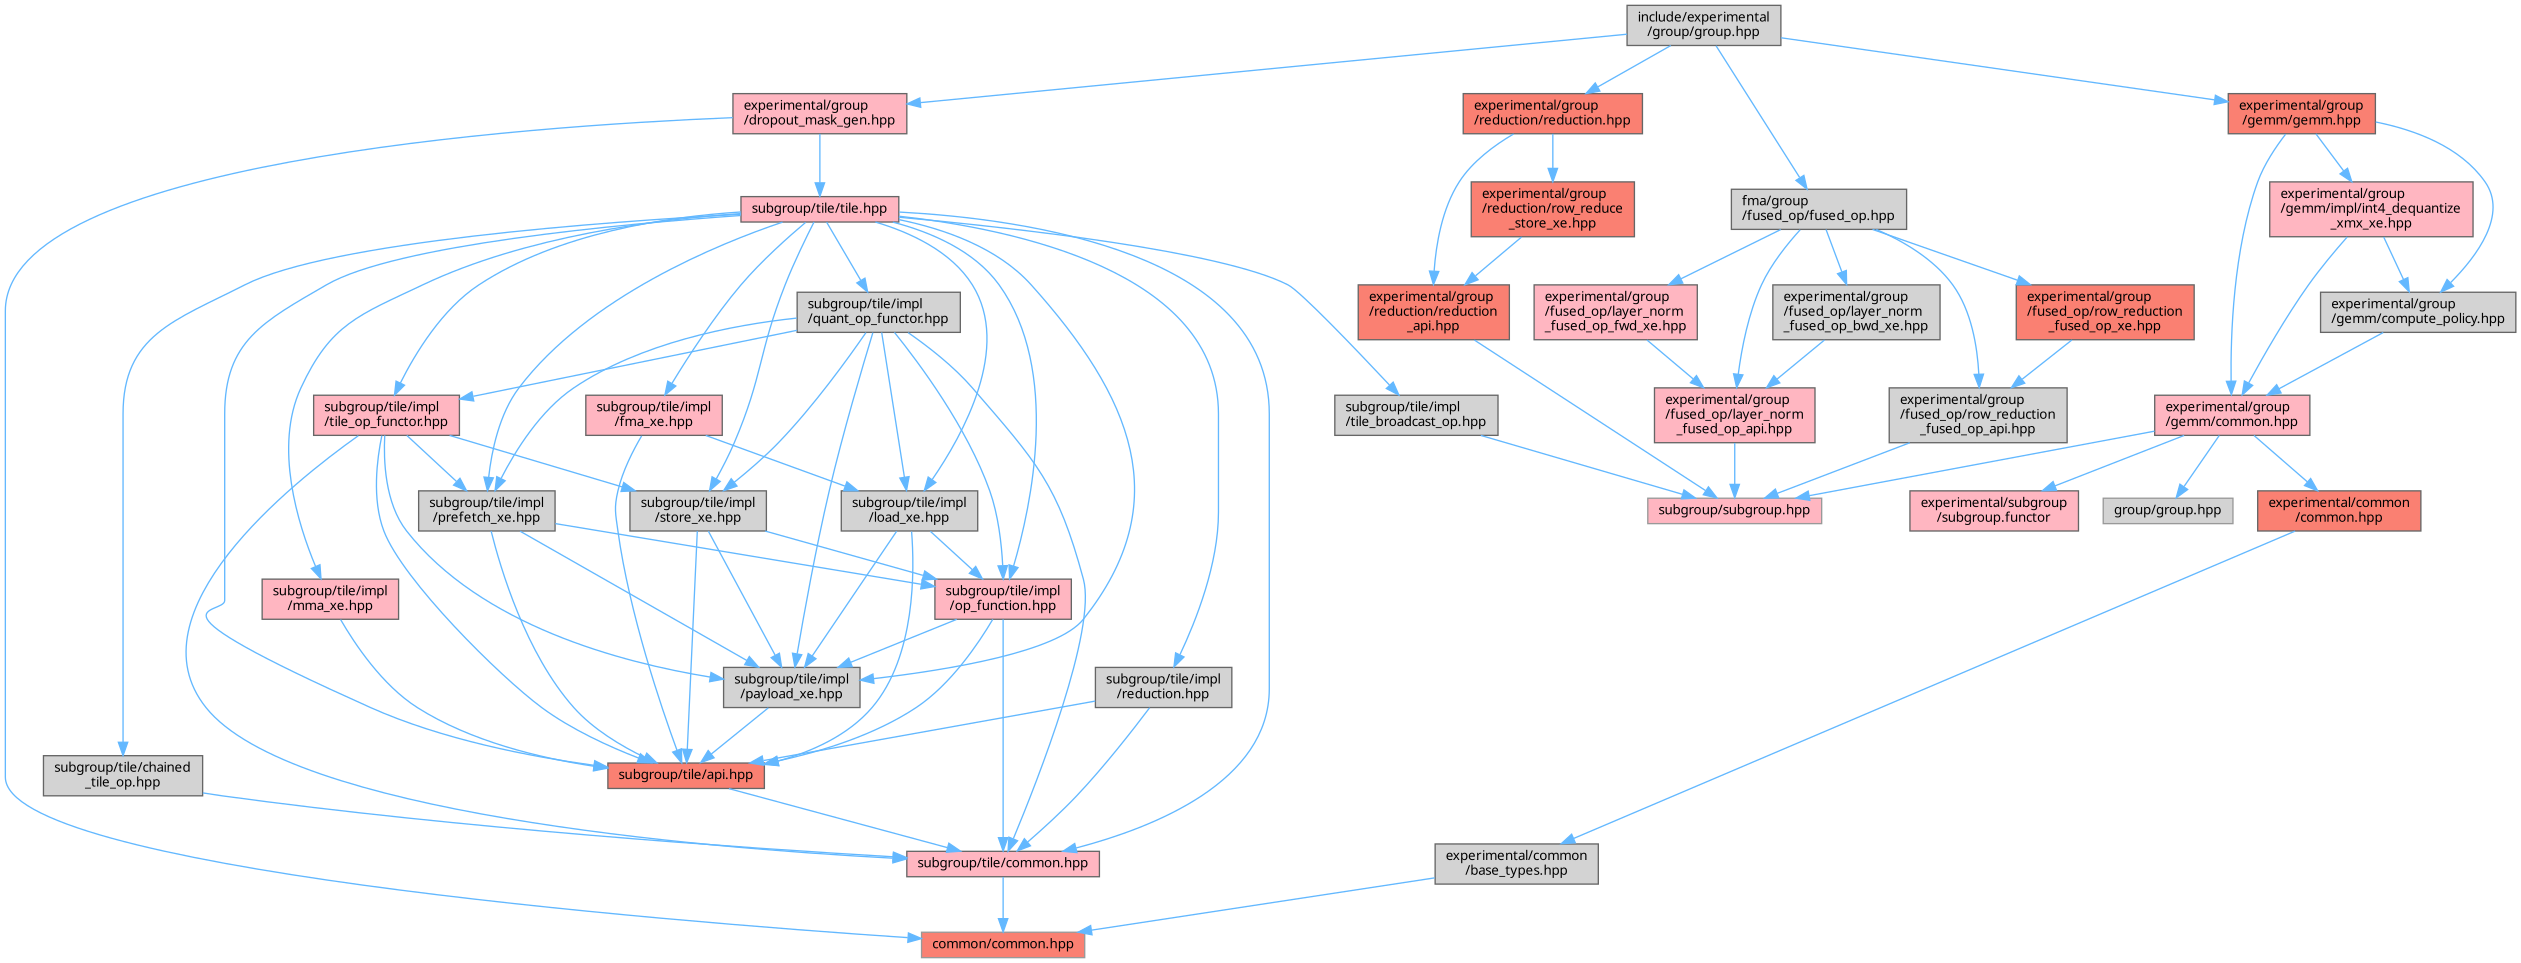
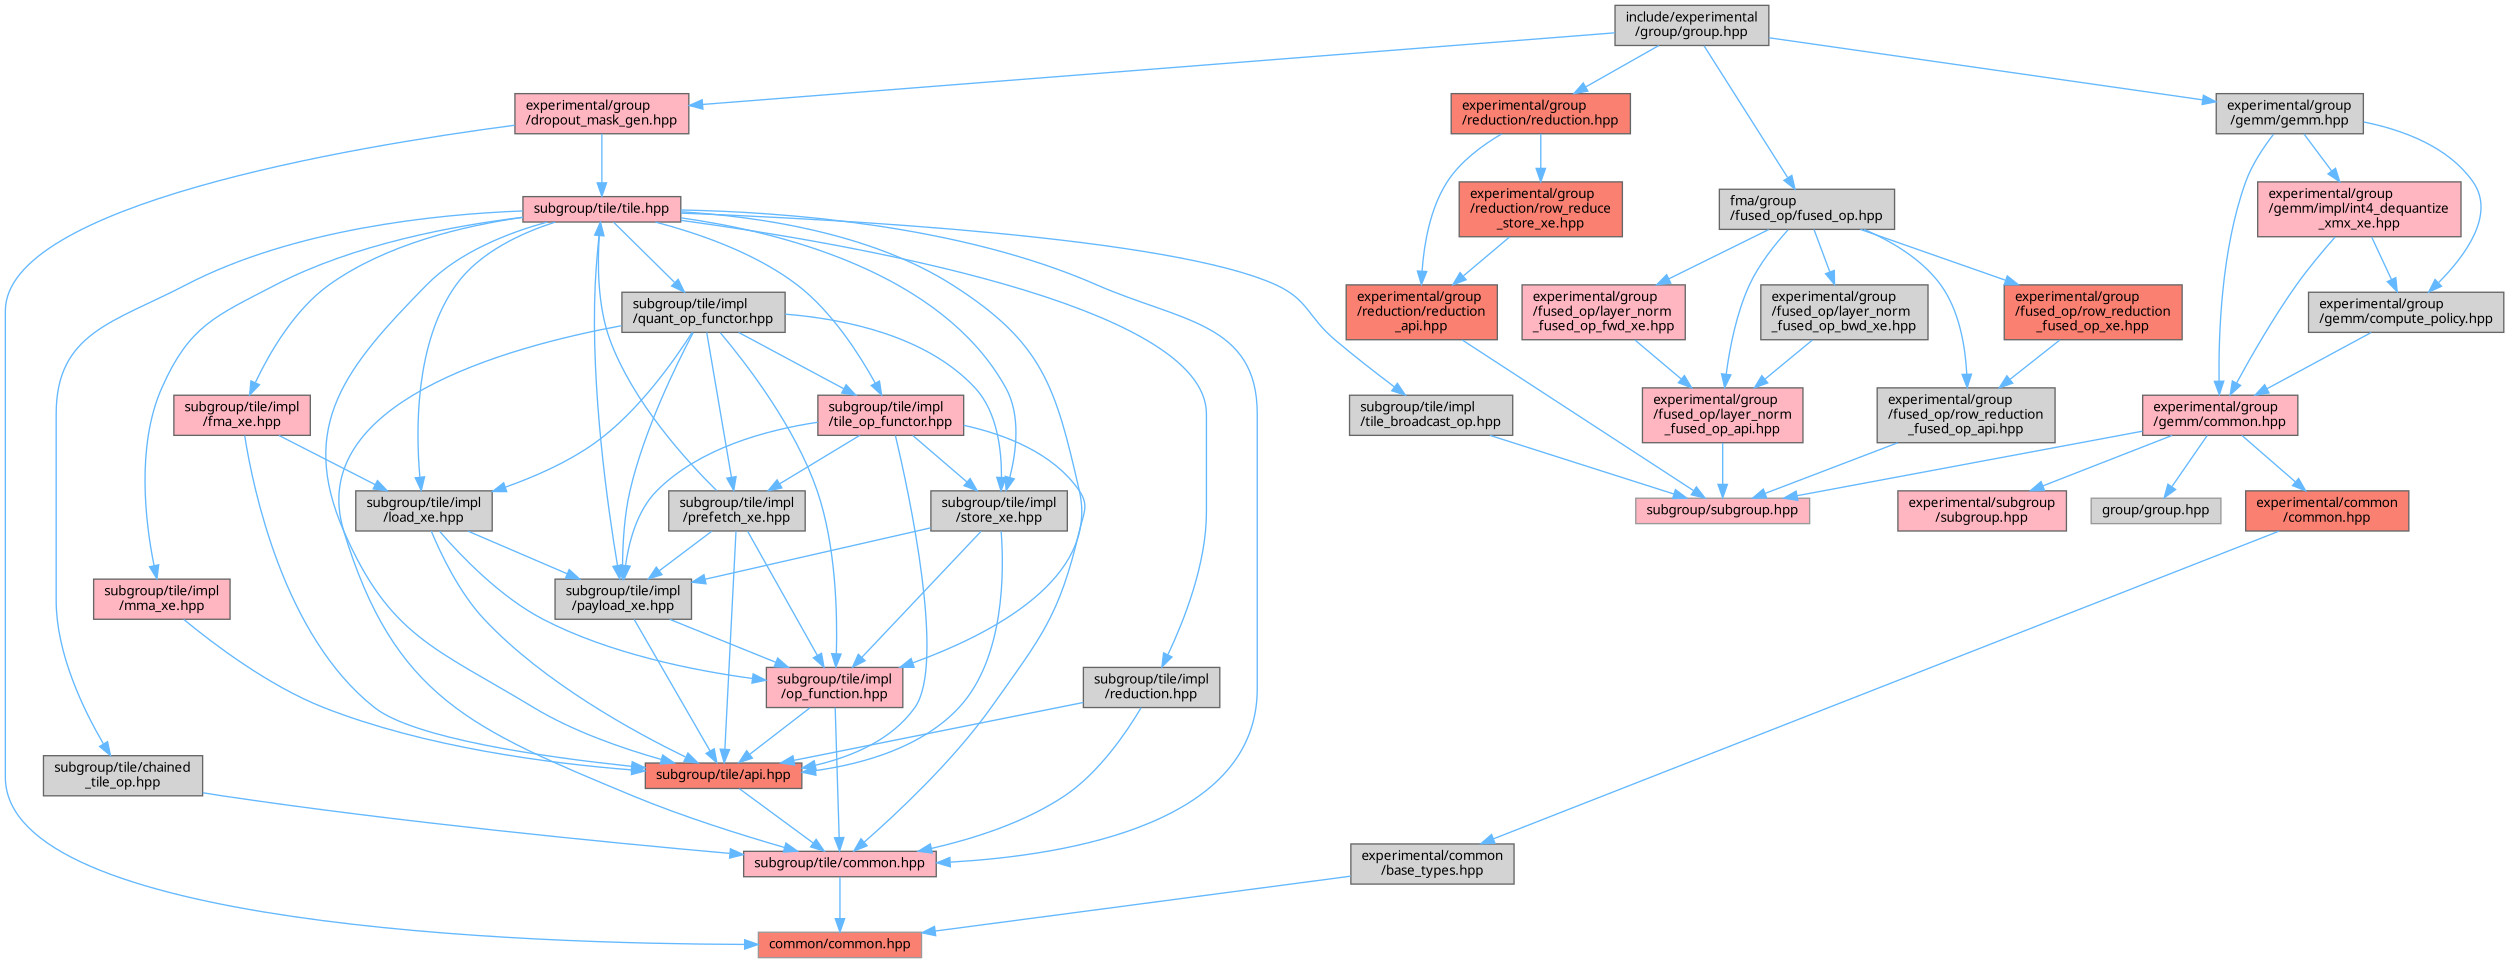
node "experimental/group /gemm/gemm.hpp": fillcolor salmon -> lightgrey
edge "subgroup/tile/tile.hpp" -> "subgroup/tile/impl /prefetch_xe.hpp": reversed
node "experimental/subgroup /subgroup.functor": label "experimental/subgroup /subgroup.functor" -> "experimental/subgroup /subgroup.hpp"
edge "subgroup/tile/impl /op_function.hpp" -> "subgroup/tile/impl /payload_xe.hpp": reversed
